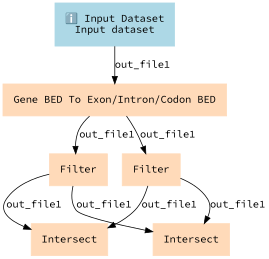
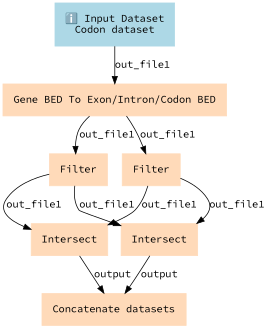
node "ℹ️ Input Dataset Input dataset": label "ℹ️ Input Dataset Input dataset" -> "ℹ️ Input Dataset Codon dataset"
node "Concatenate datasets": added
